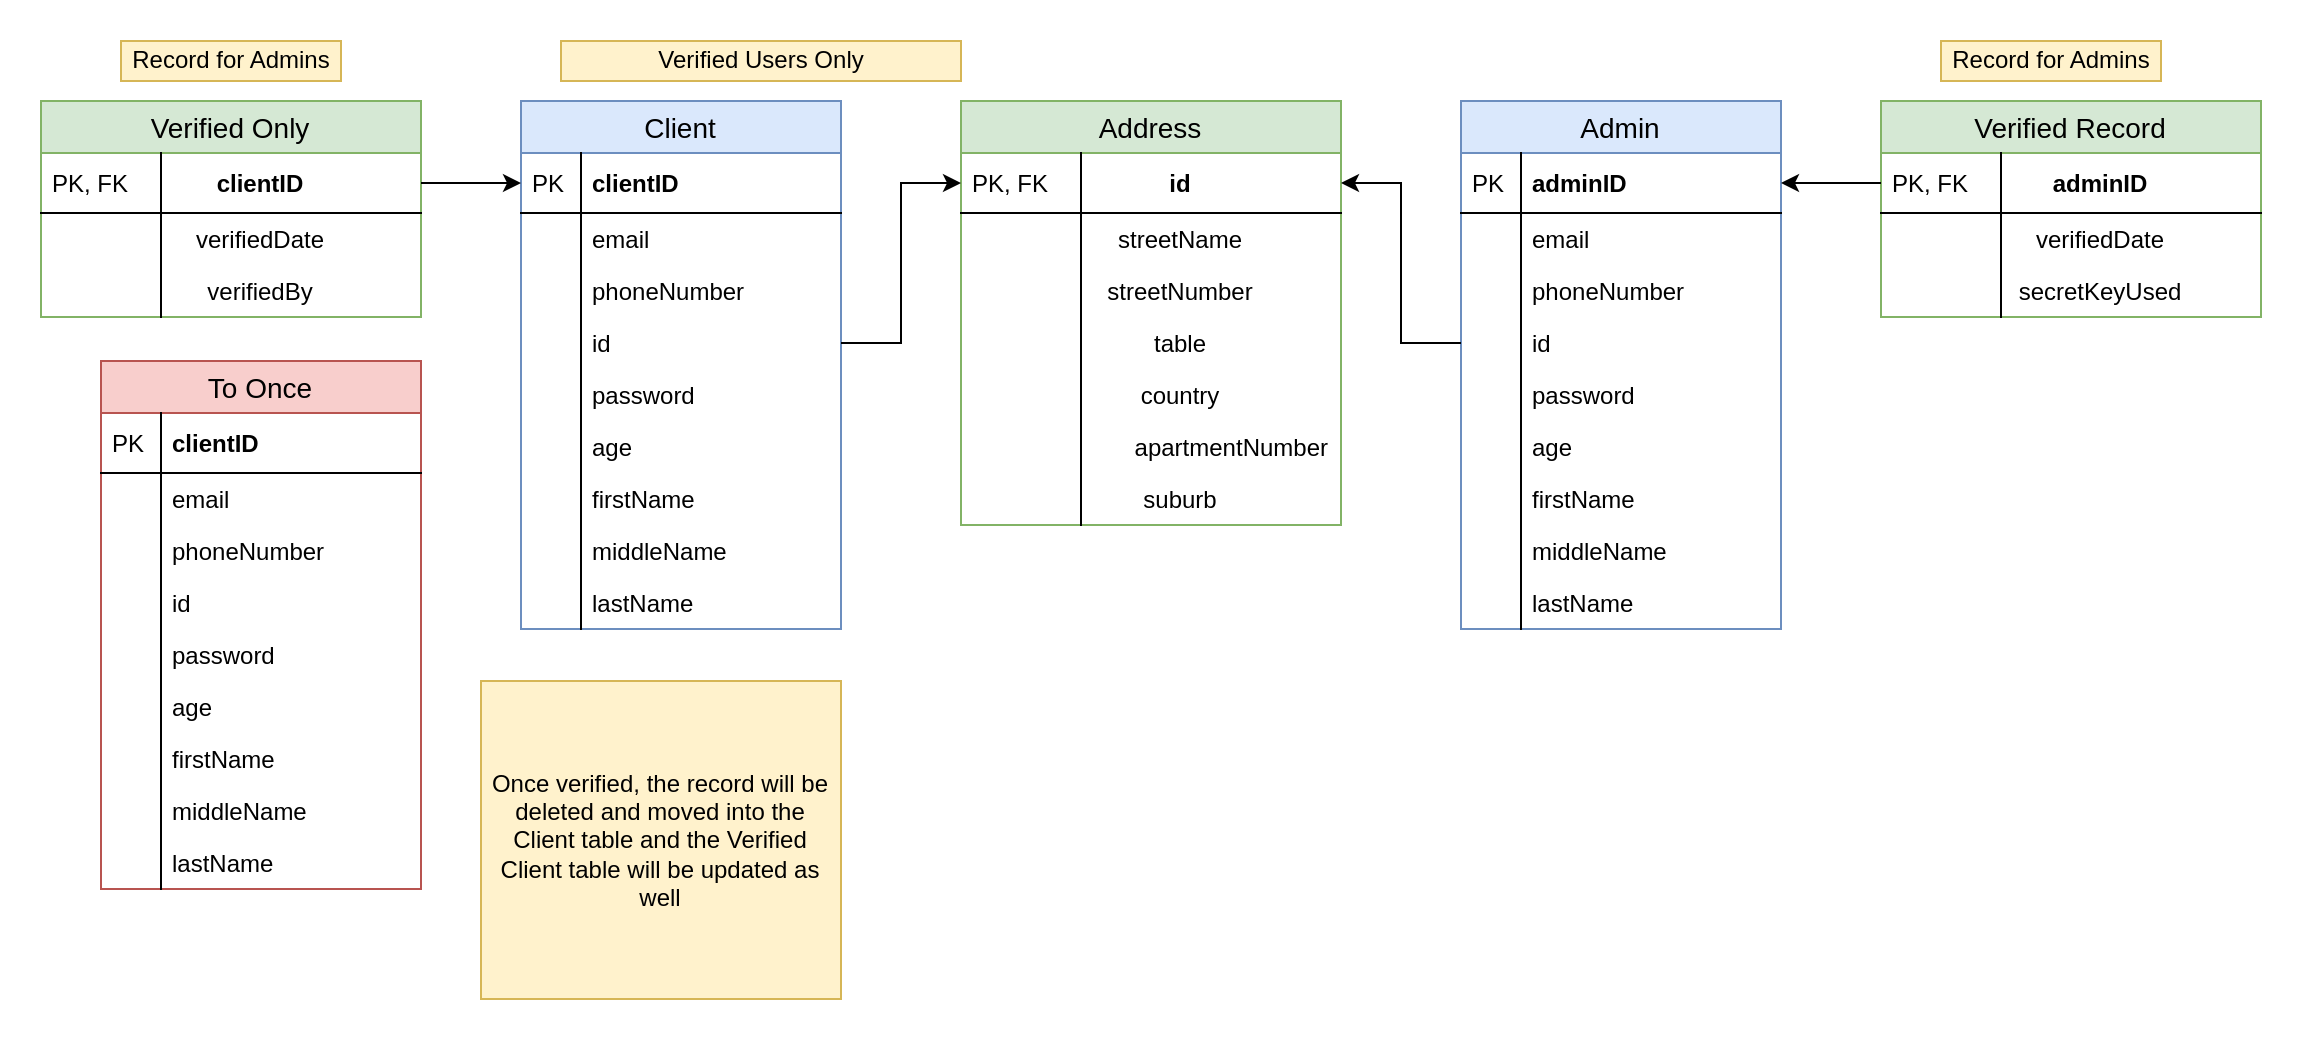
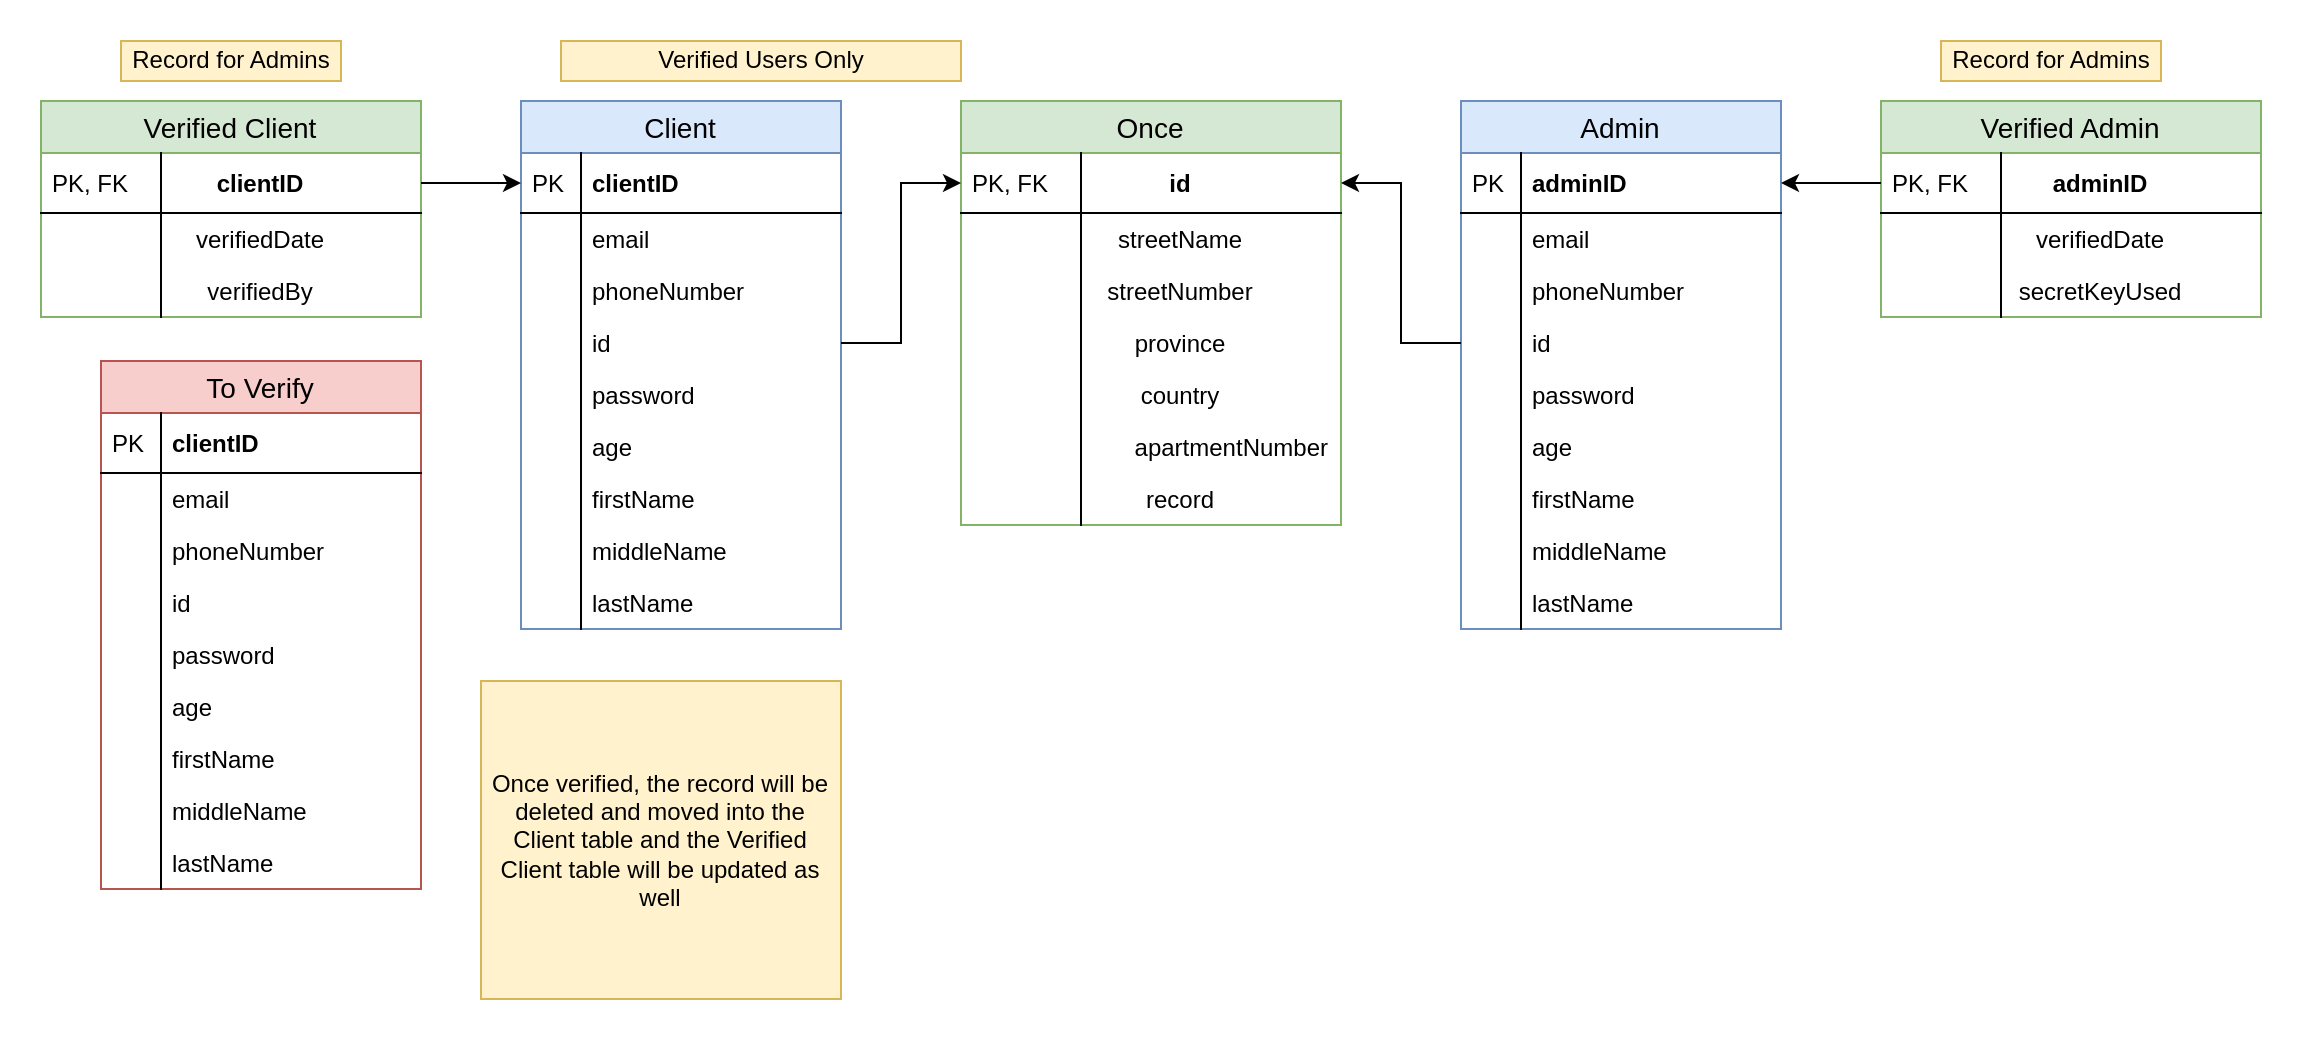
node "Verified Only": label "Verified Only" -> "Verified Client"
node "Address": label "Address" -> "Once"
node "Verified Record": label "Verified Record" -> "Verified Admin"
node "table": label "table" -> "province"
node "To Once": label "To Once" -> "To Verify"
node "suburb": label "suburb" -> "record"
